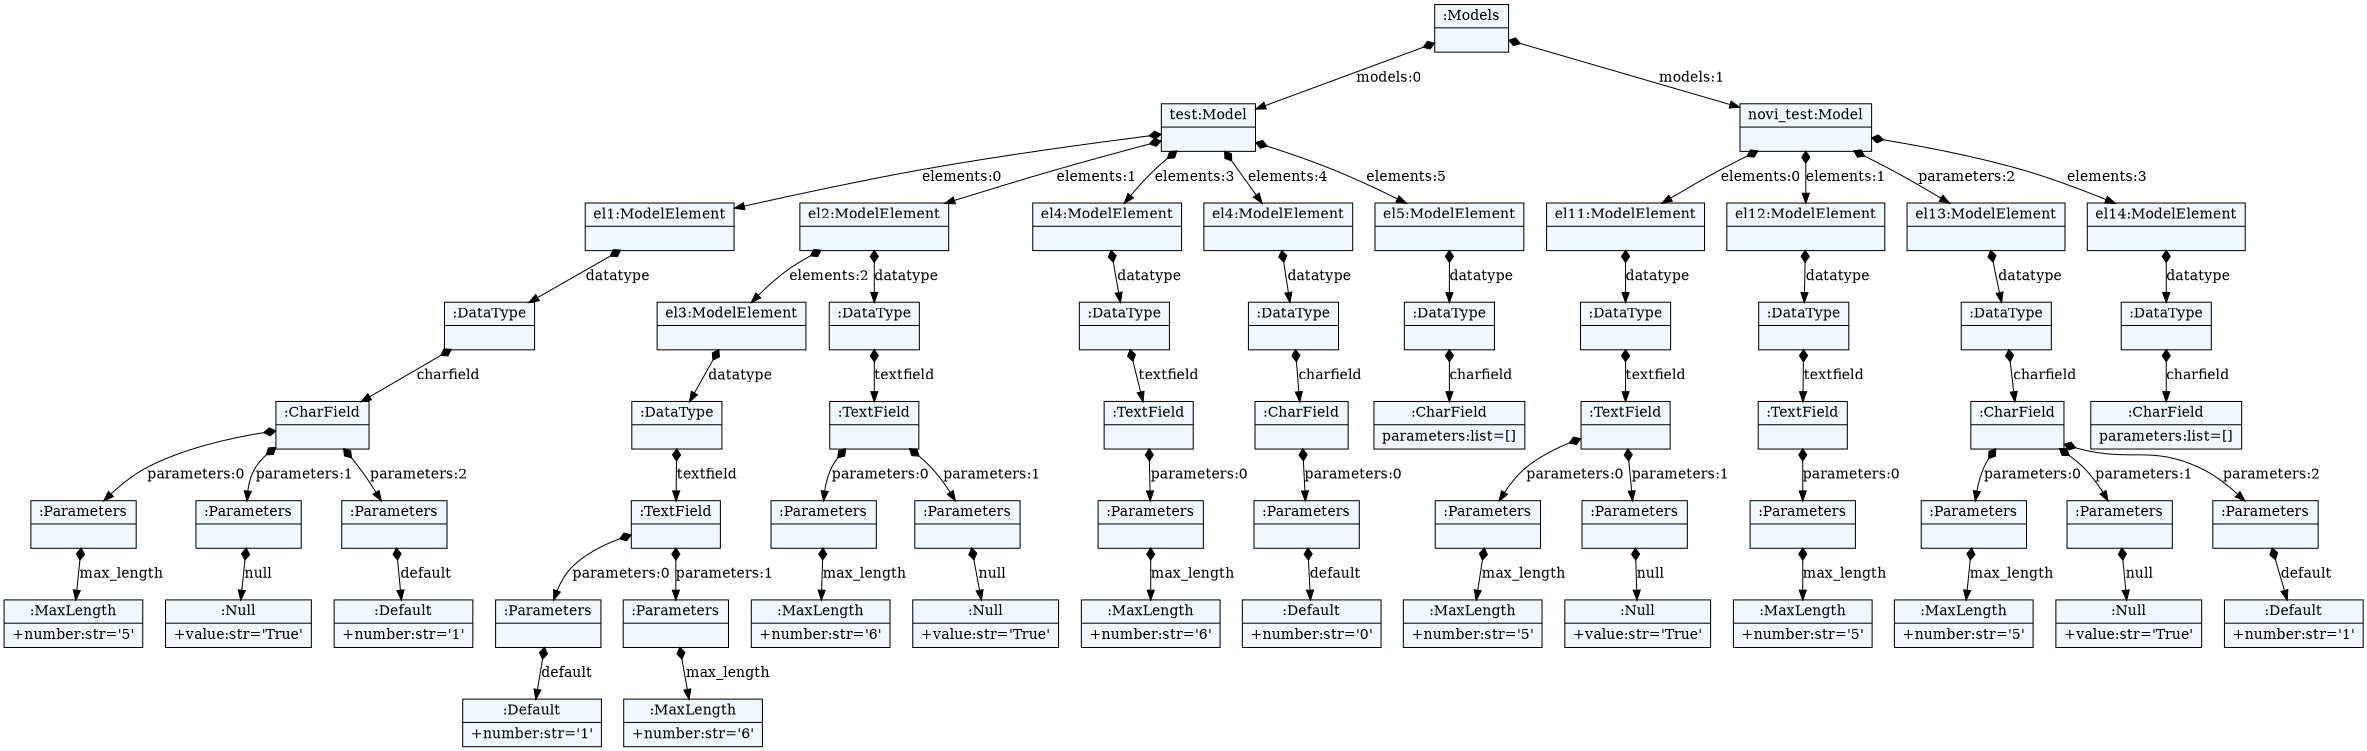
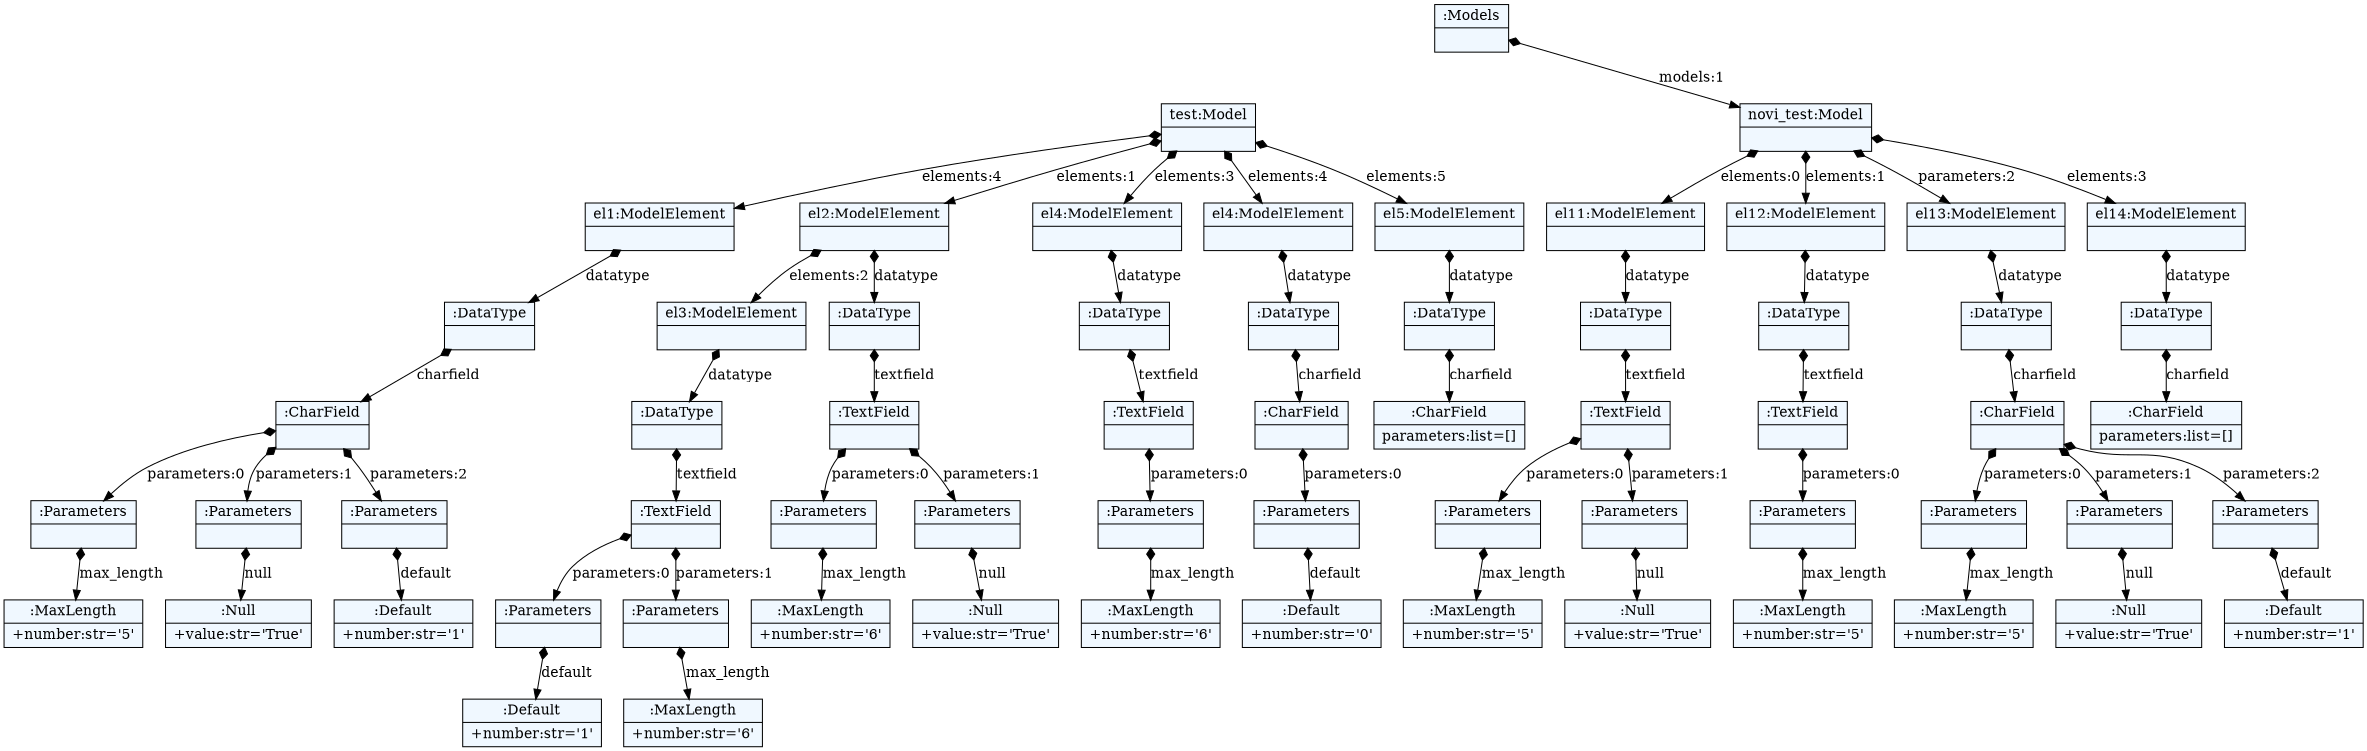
edge ":Models" -- "test:Model": removed, label "models:0"
edge "test:Model" -- "el1:ModelElement": label "elements:0" -> "elements:4"
